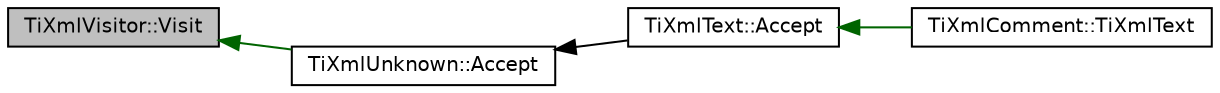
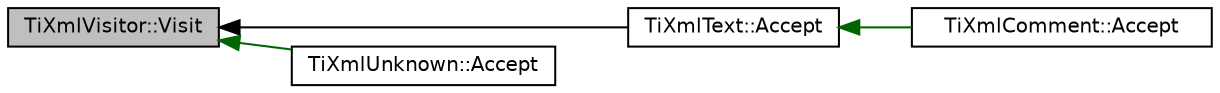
node "TiXmlComment::TiXmlText": label "TiXmlComment::TiXmlText" -> "TiXmlComment::Accept"
edge "TiXmlText::Accept" -> "TiXmlUnknown::Accept": now "TiXmlText::Accept" -> "TiXmlVisitor::Visit"
